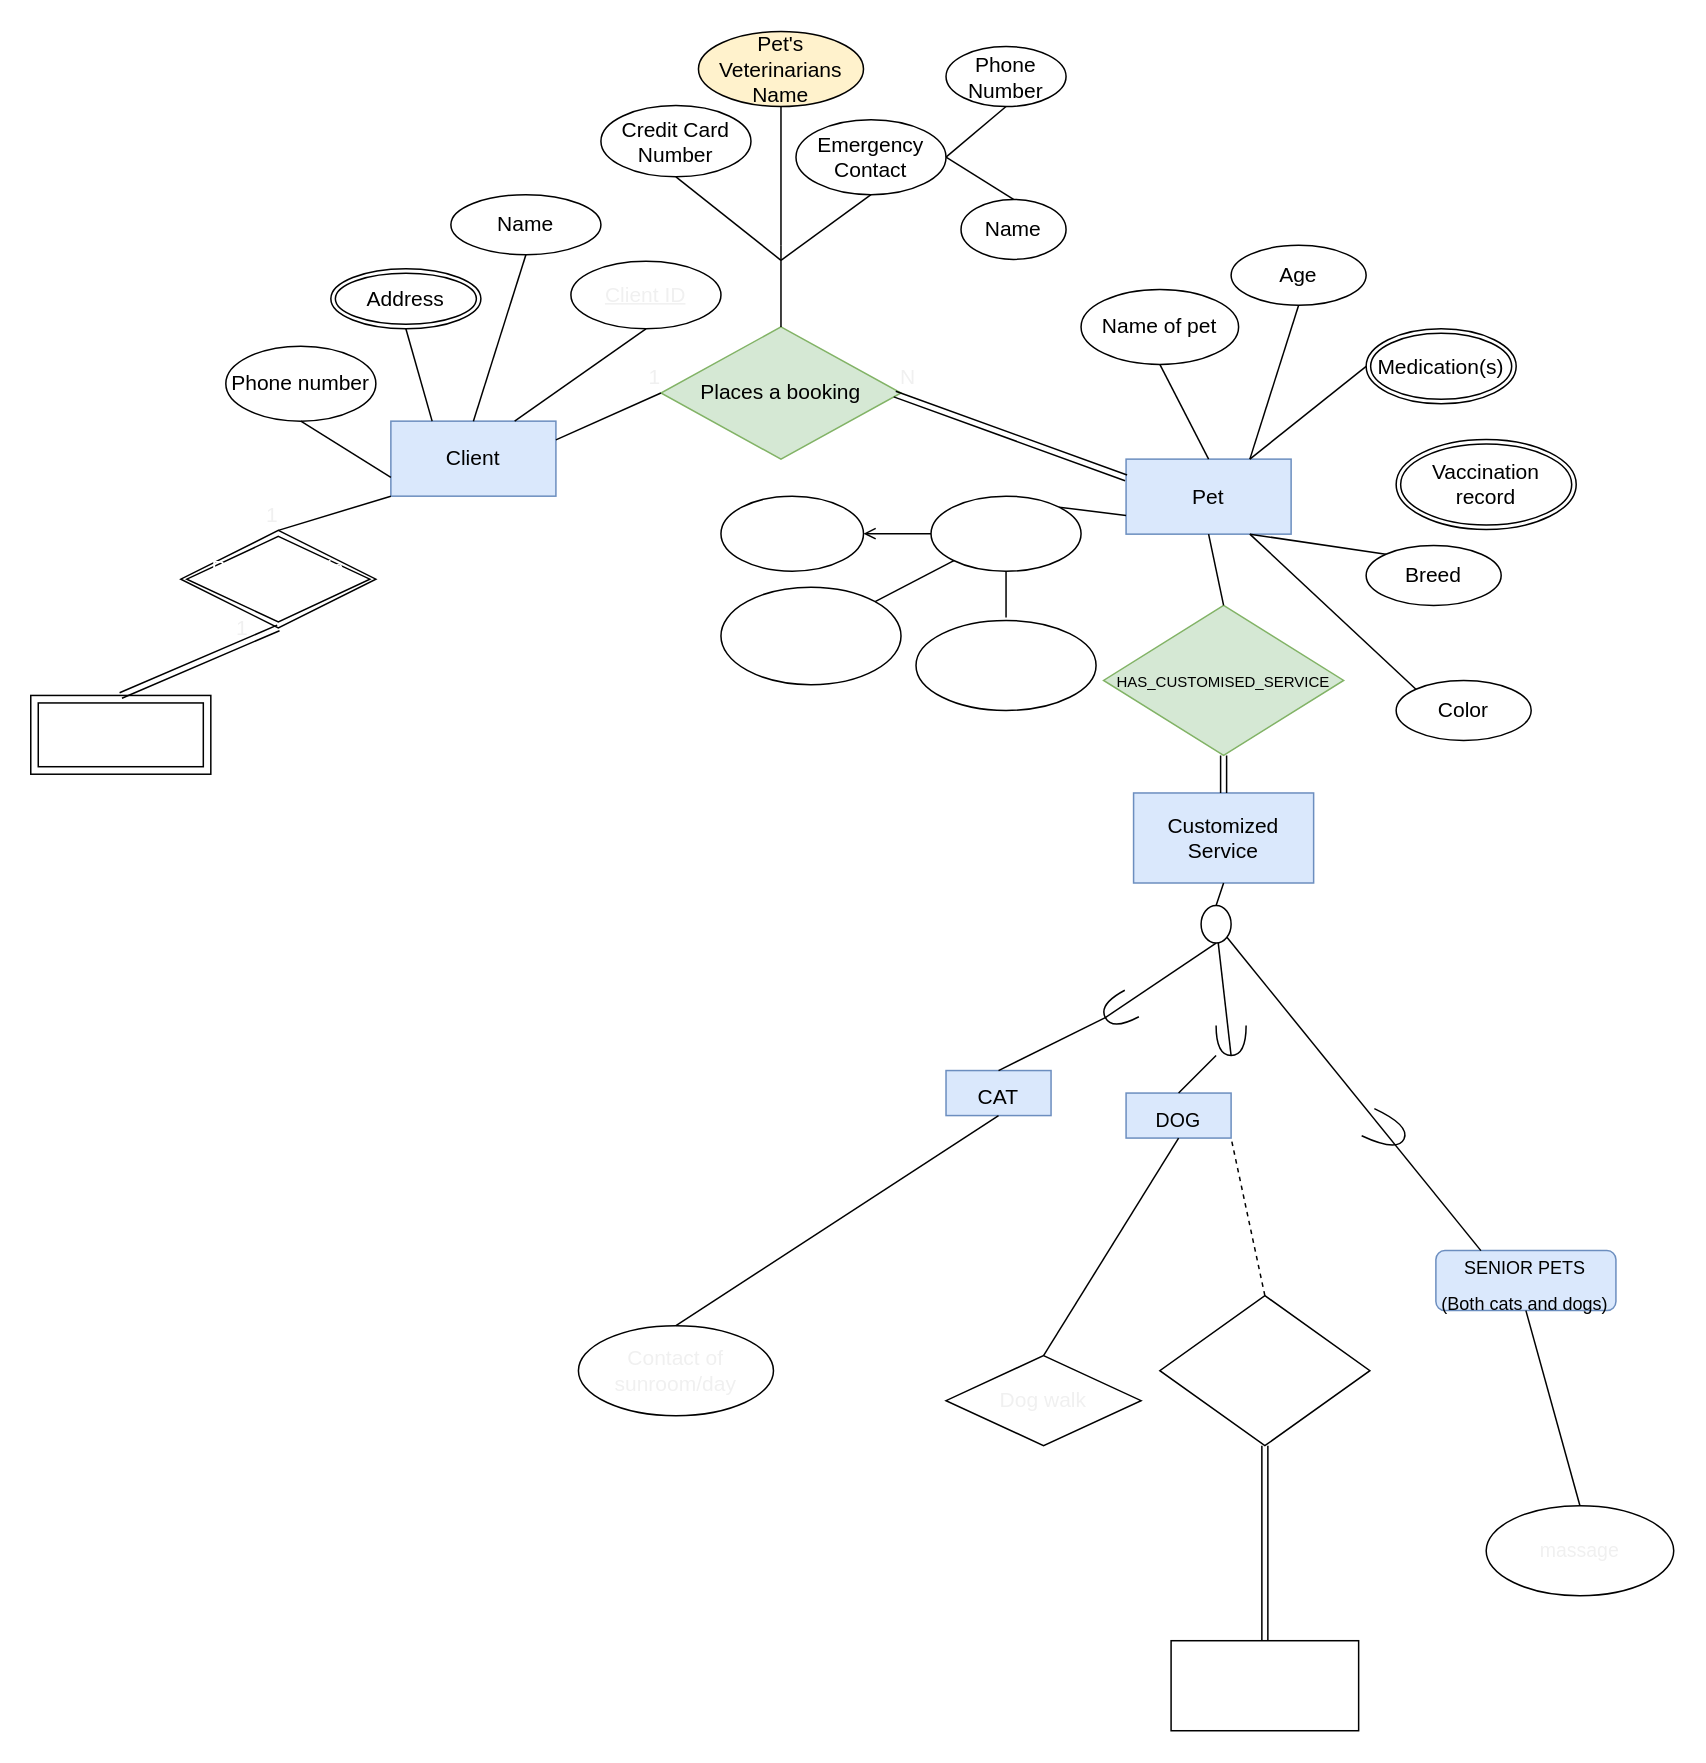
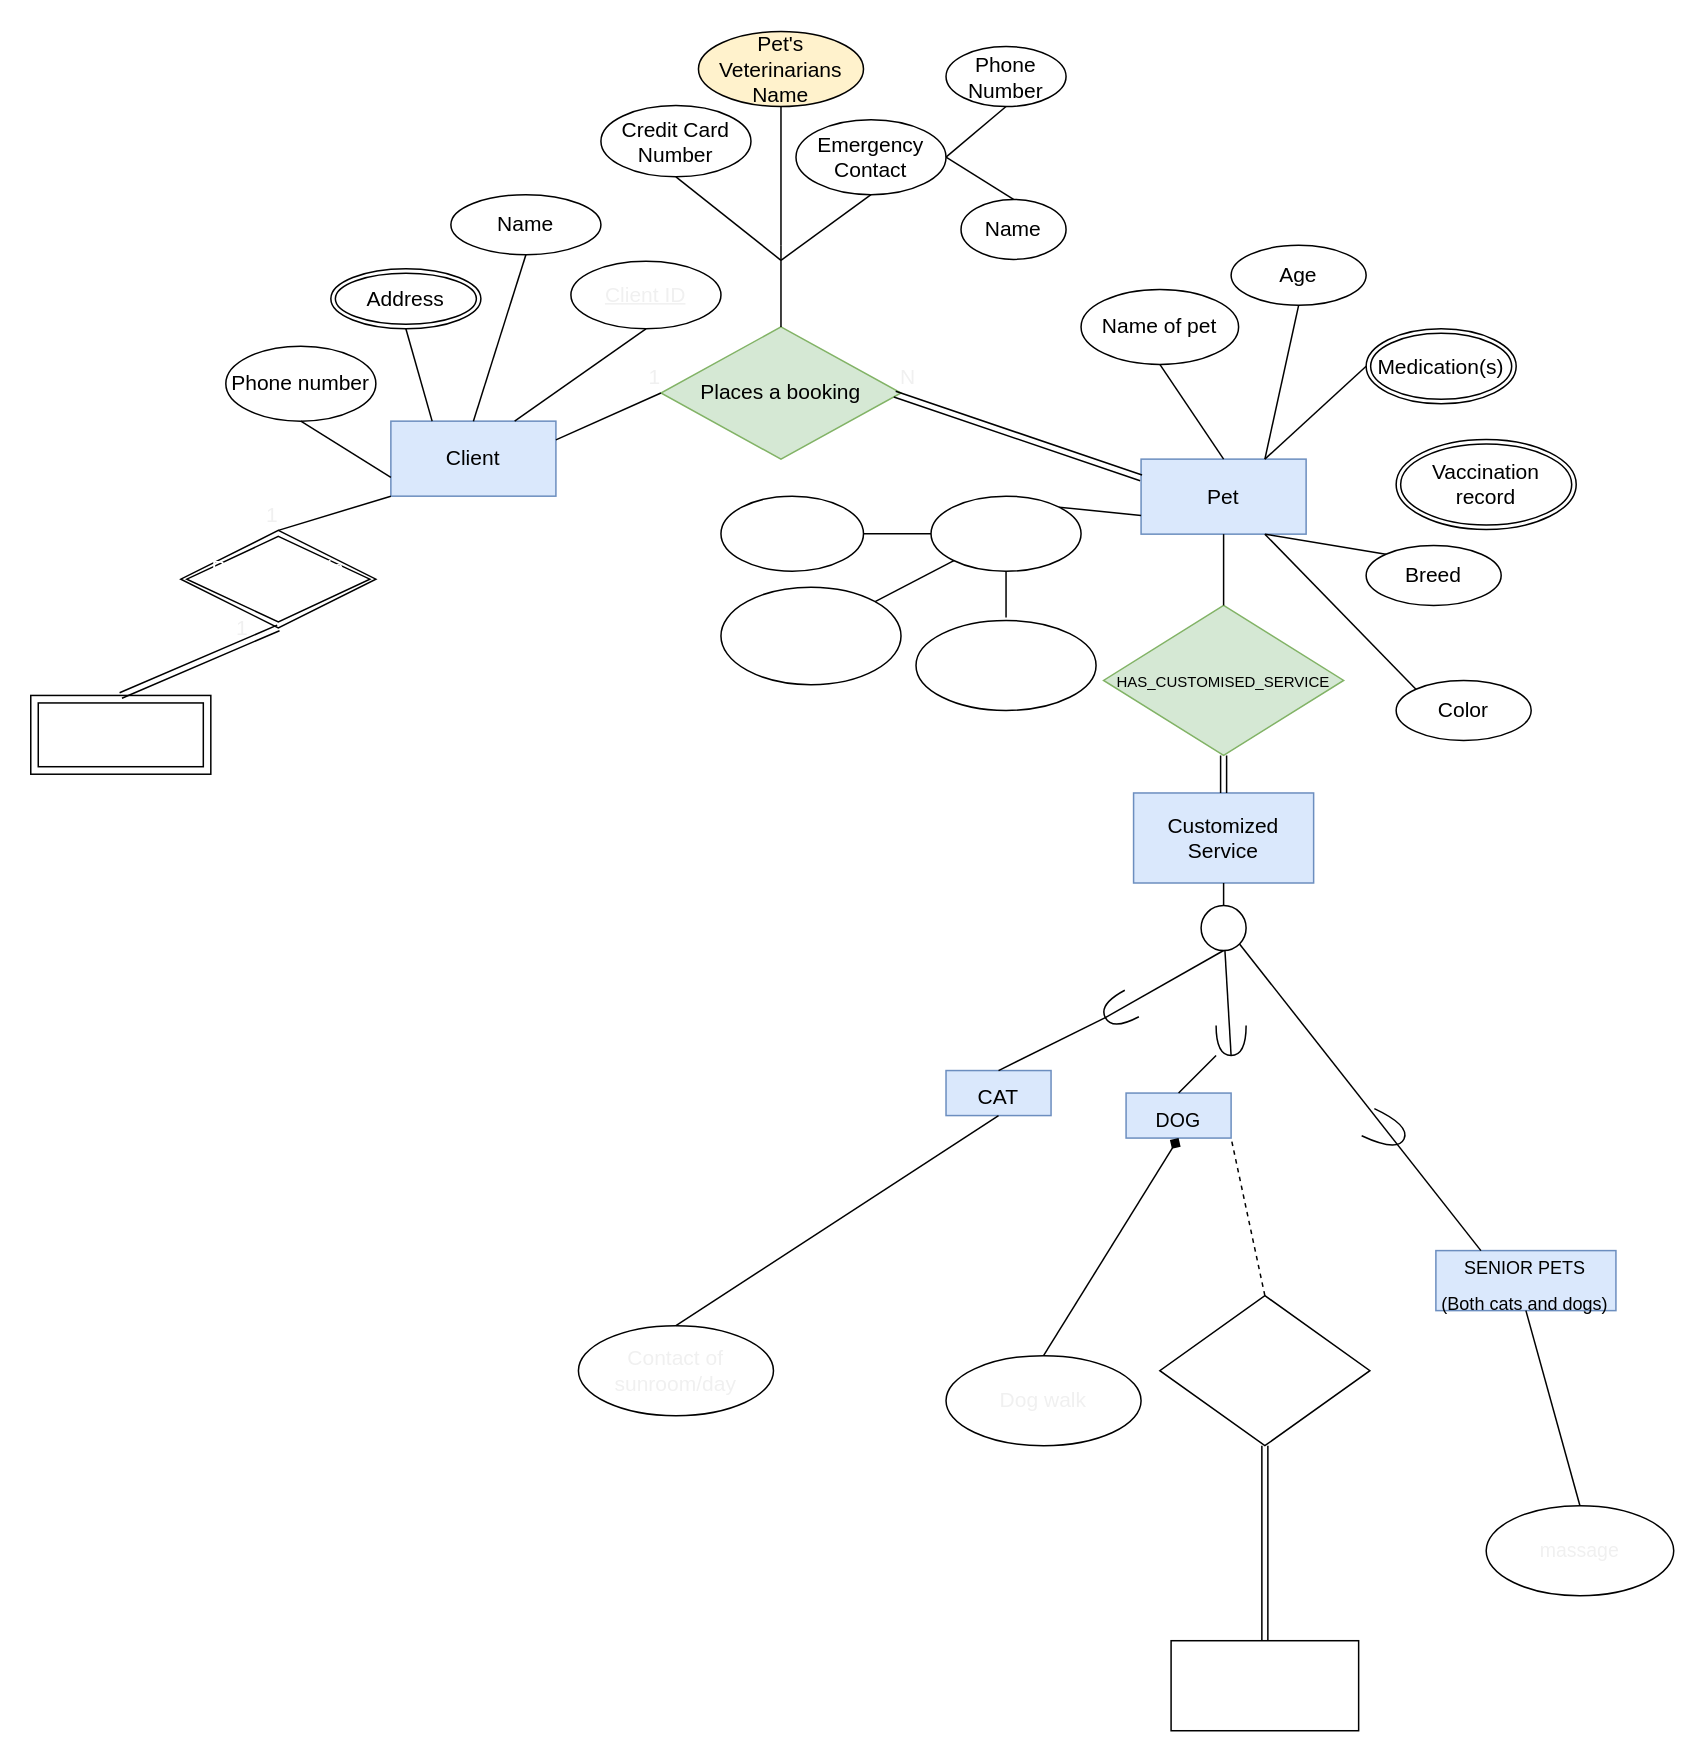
node "Pet": moved (1208, 497) -> (1223, 497)
edge "Food habits" -> "Brand of food": arrowhead open -> none
node "U": size 30x38 -> 45x45
edge "DOG" -- "Dog walk": arrowhead none -> diamond
node "SENIOR PETS (Both cats and dogs)": shape rounded rectangle -> rectangle
node "Dog walk": shape diamond -> ellipse
